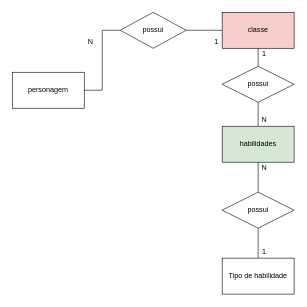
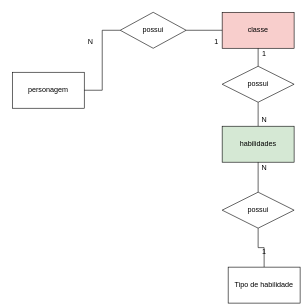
node "Tipo de habilidade": moved (258, 276) -> (264, 285)
